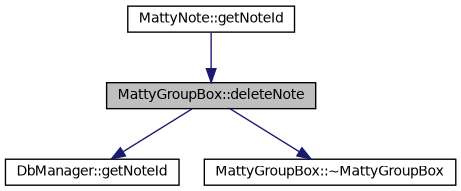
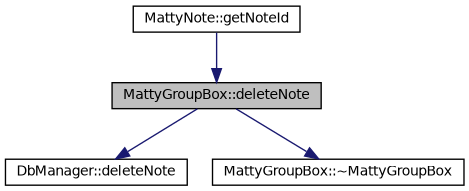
node "DbManager::getNoteId": label "DbManager::getNoteId" -> "DbManager::deleteNote"
